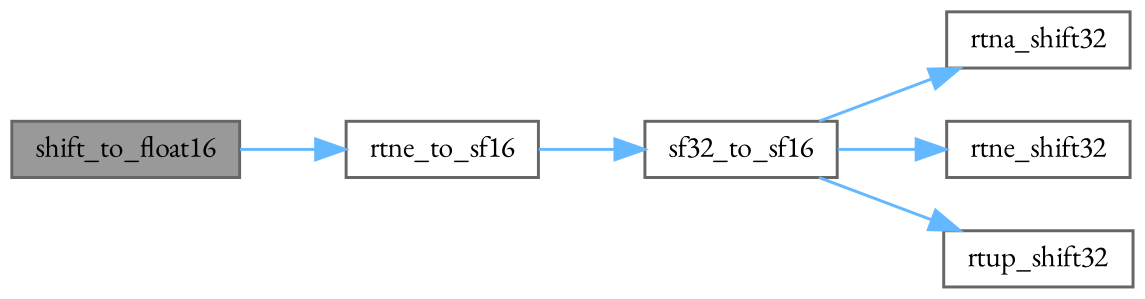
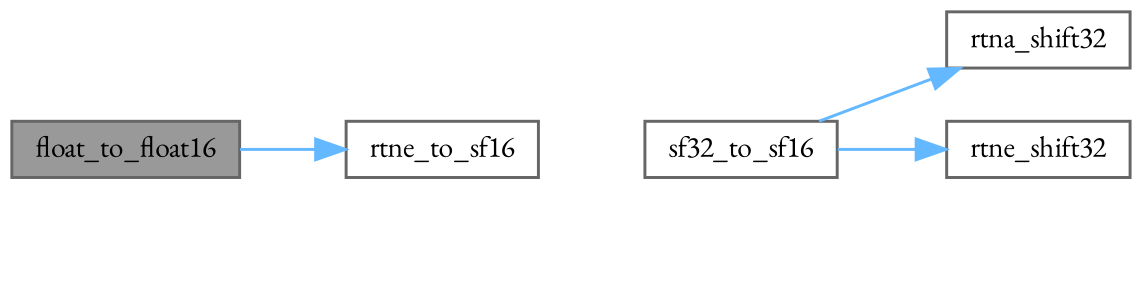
node "shift_to_float16": label "shift_to_float16" -> "float_to_float16"
edge "rtne_to_sf16" -> "sf32_to_sf16": removed
node "rtup_shift32": removed
